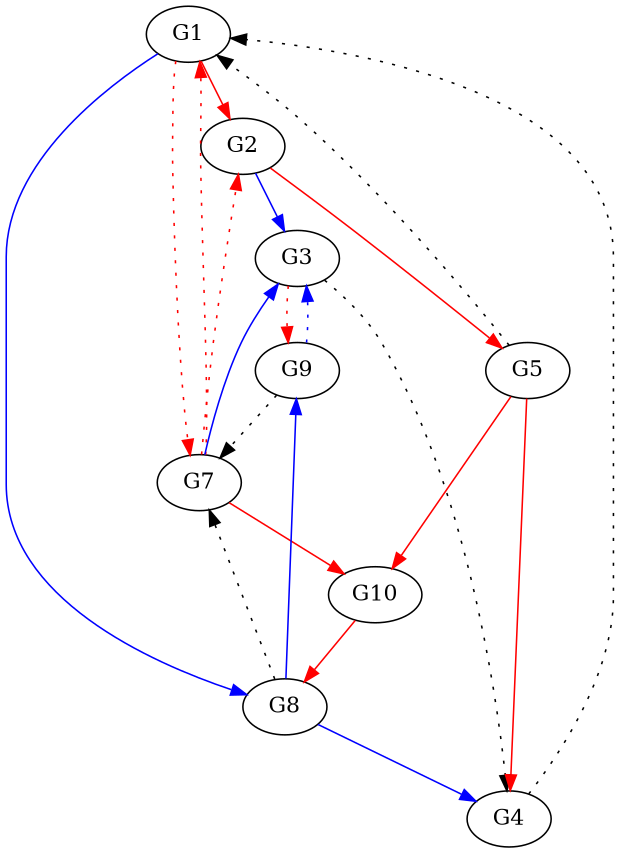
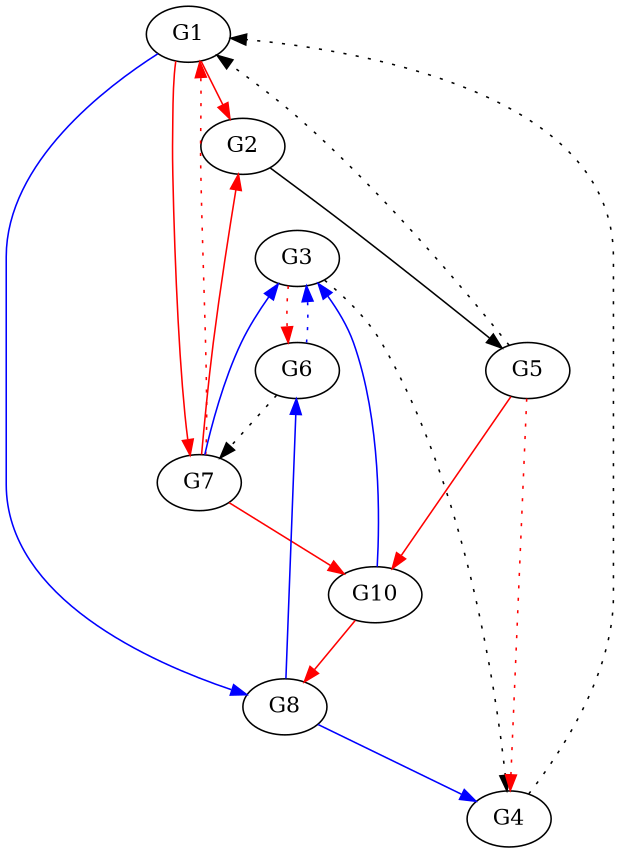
edge "G2" -> "G3": now "G10" -> "G3"
edge "G1" -> "G7": style dotted -> solid
edge "G2" -> "G5": color red -> black
edge "G7" -> "G2": style dotted -> solid
node "G9": label "G9" -> "G6"
edge "G5" -> "G4": style solid -> dotted
edge "G8" -> "G7": removed
